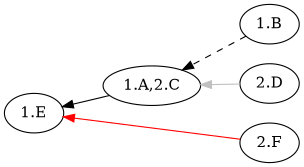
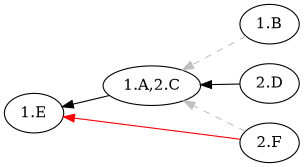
edge "1.B" -> "1.A,2.C": color black -> grey
edge "2.D" -> "1.A,2.C": color grey -> black
edge "2.F" -> "1.A,2.C": added
